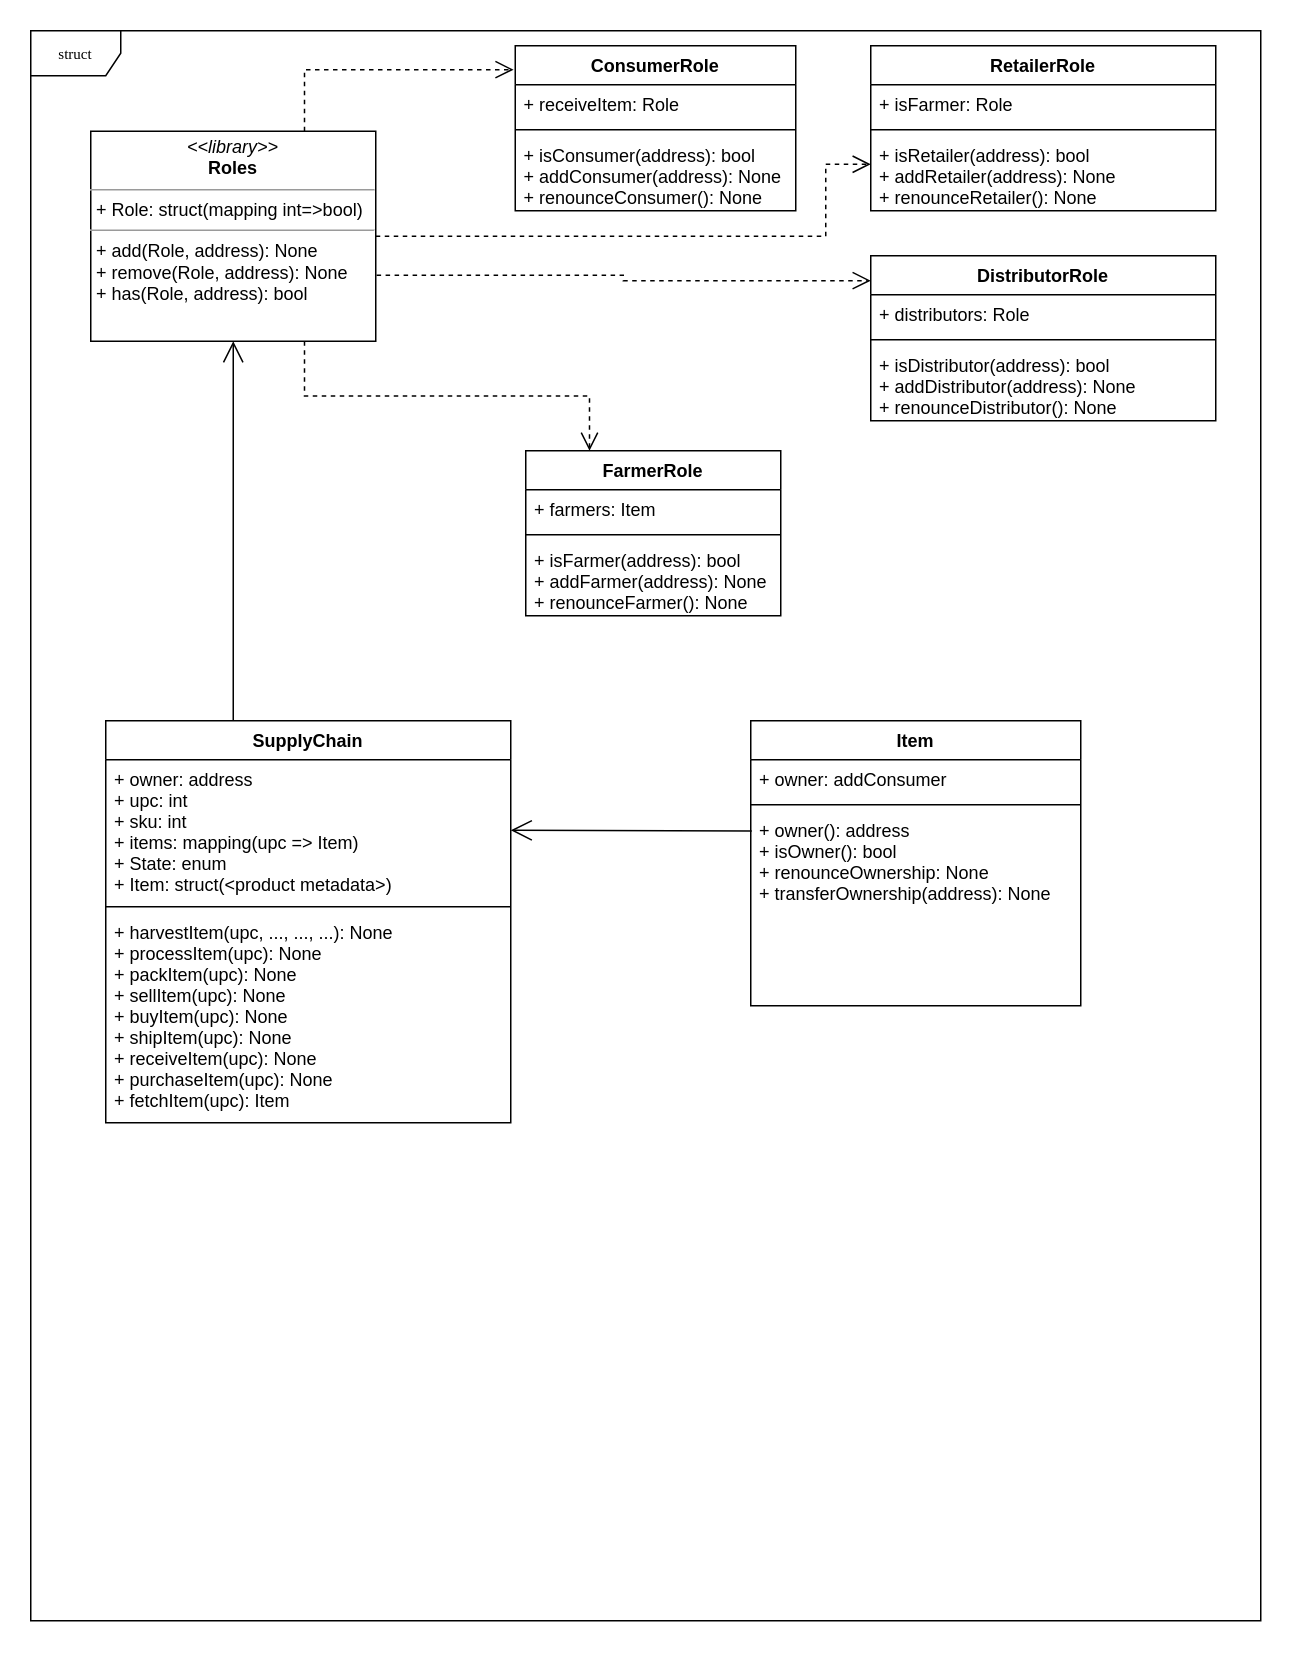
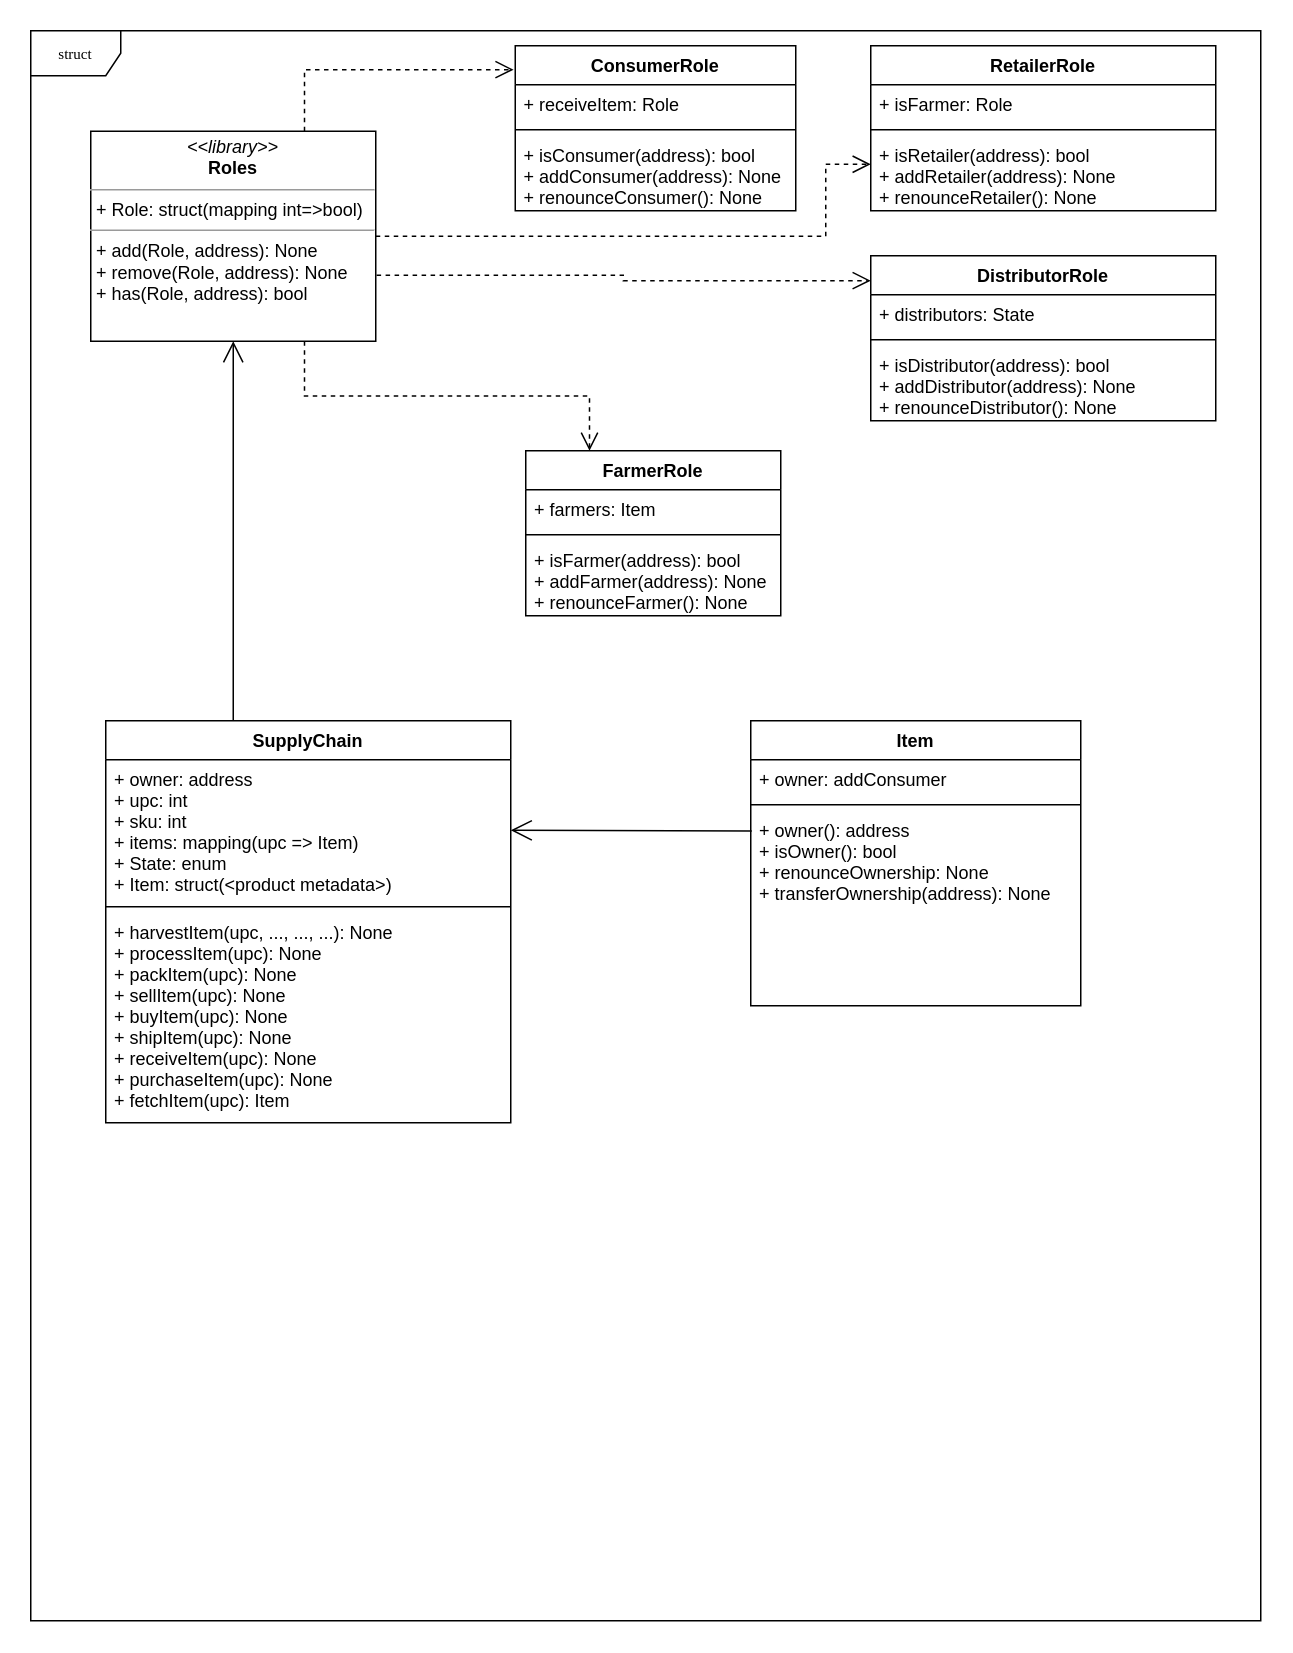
node "+ distributors: Role": label "+ distributors: Role" -> "+ distributors: State"
